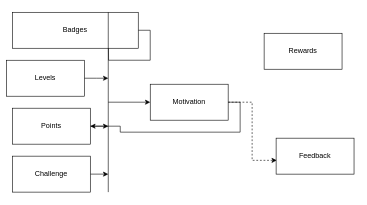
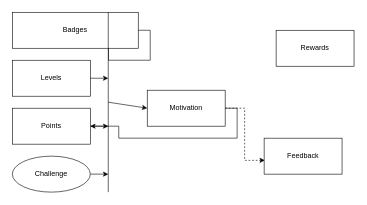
node "Rewards": moved (303, 51) -> (315, 48)
node "Levels": moved (45, 78) -> (51, 78)
node "Motivation": moved (189, 102) -> (186, 108)
node "Feedback": moved (315, 156) -> (303, 156)
node "Challenge": shape rectangle -> ellipse
